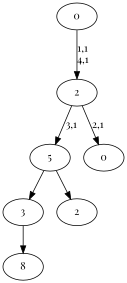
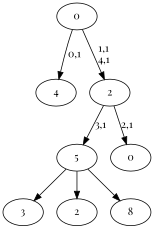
node "4": added
edge "3" -> "8": now "5" -> "8"
